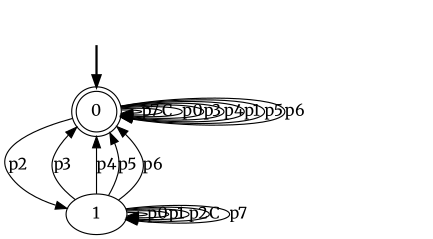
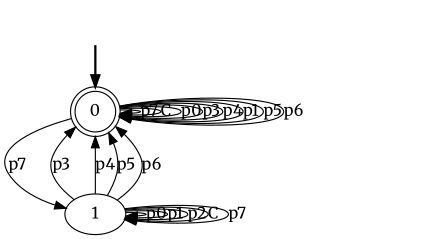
edge "0" -> "1": label "p2" -> "p7"
